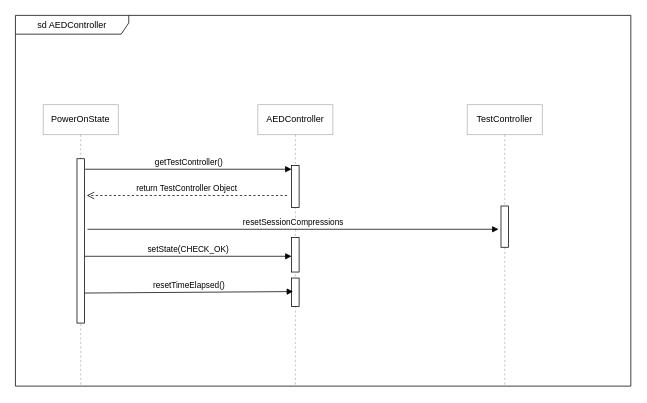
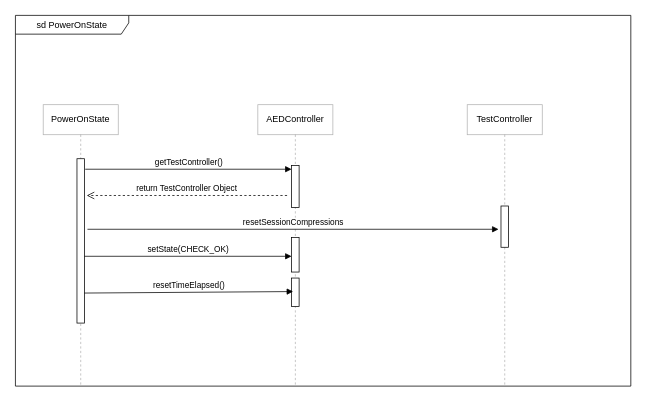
node "sd AEDController": label "sd AEDController" -> "sd PowerOnState"
